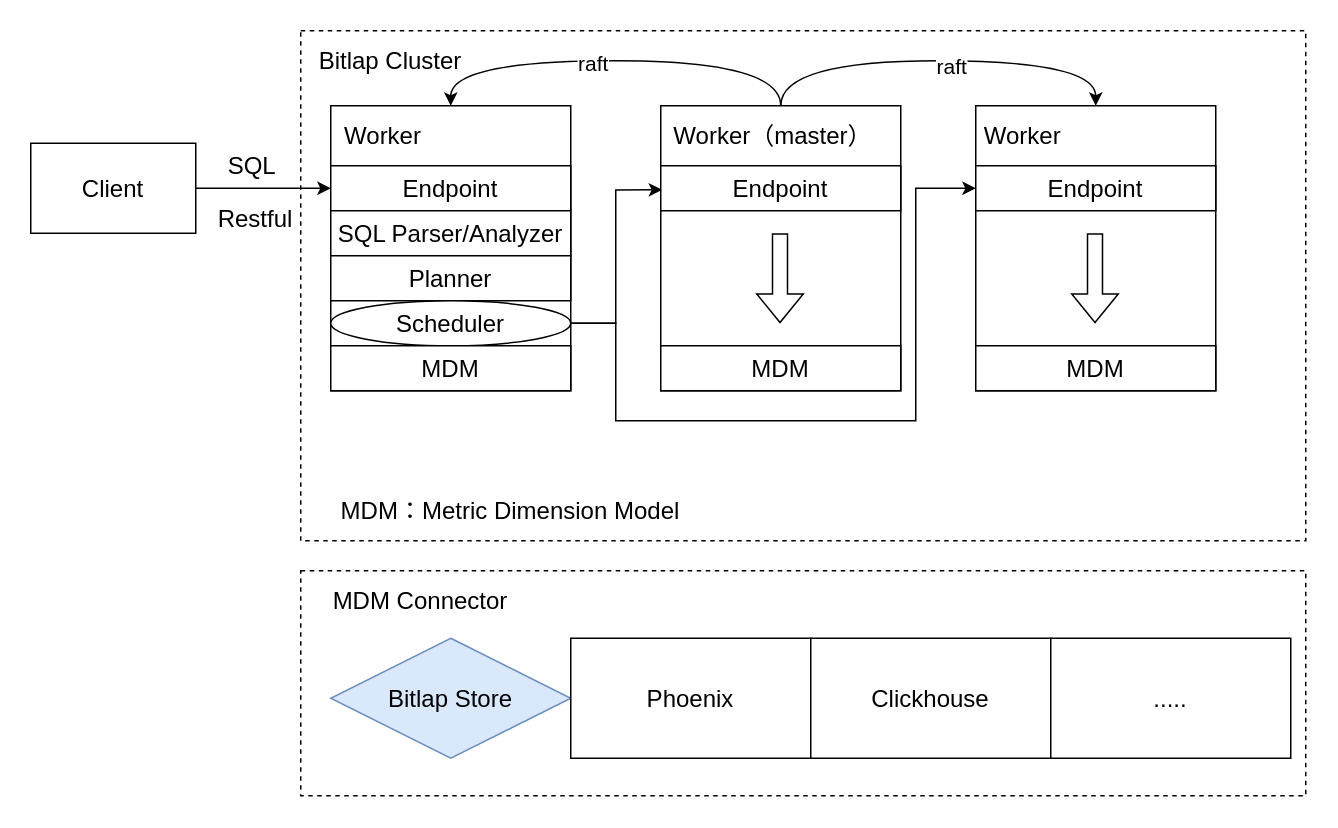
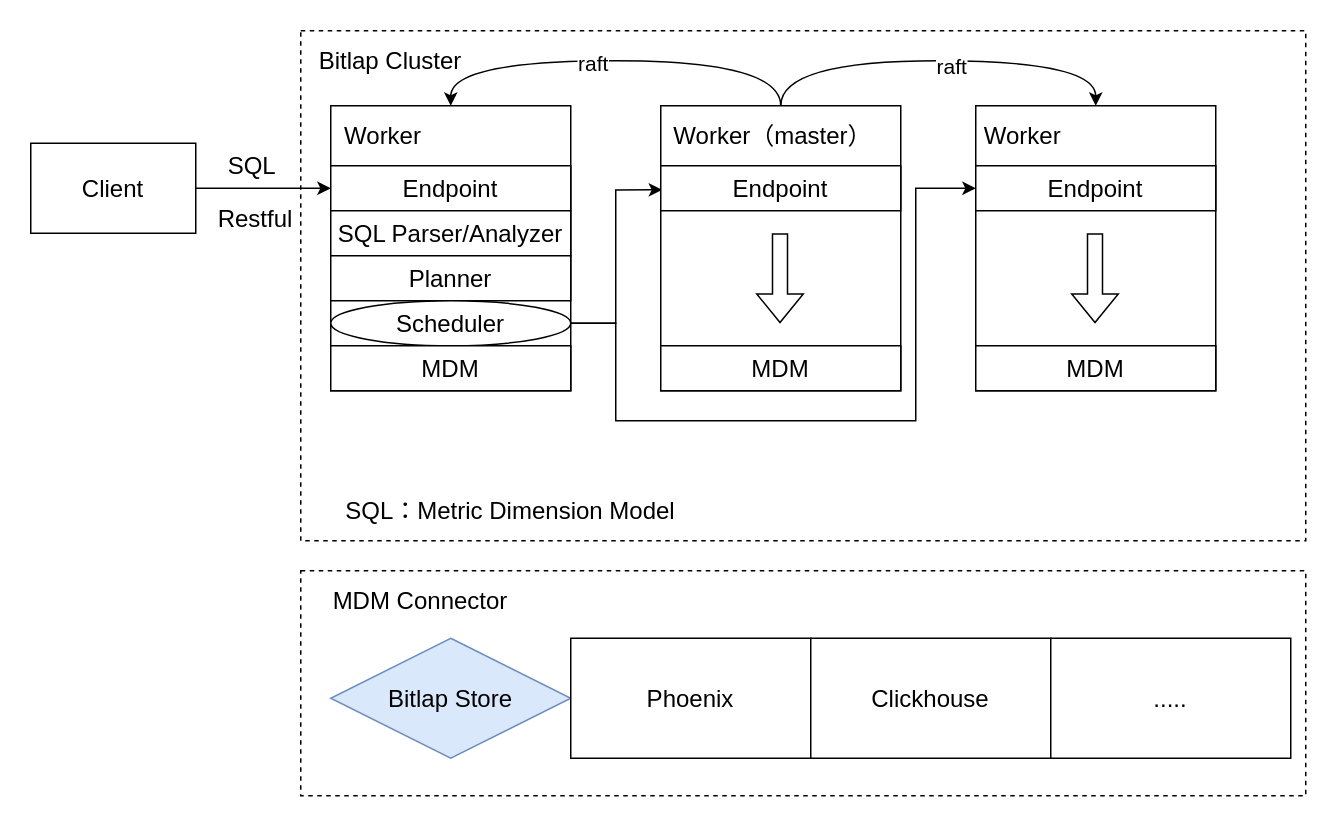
node "MDM：Metric Dimension Model": label "MDM：Metric Dimension Model" -> "SQL：Metric Dimension Model"
